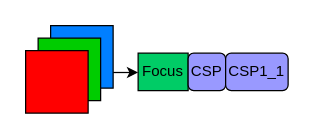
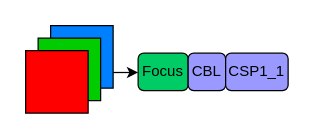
node "Focus": shape rectangle -> rounded rectangle
node "CSP": label "CSP" -> "CBL"
